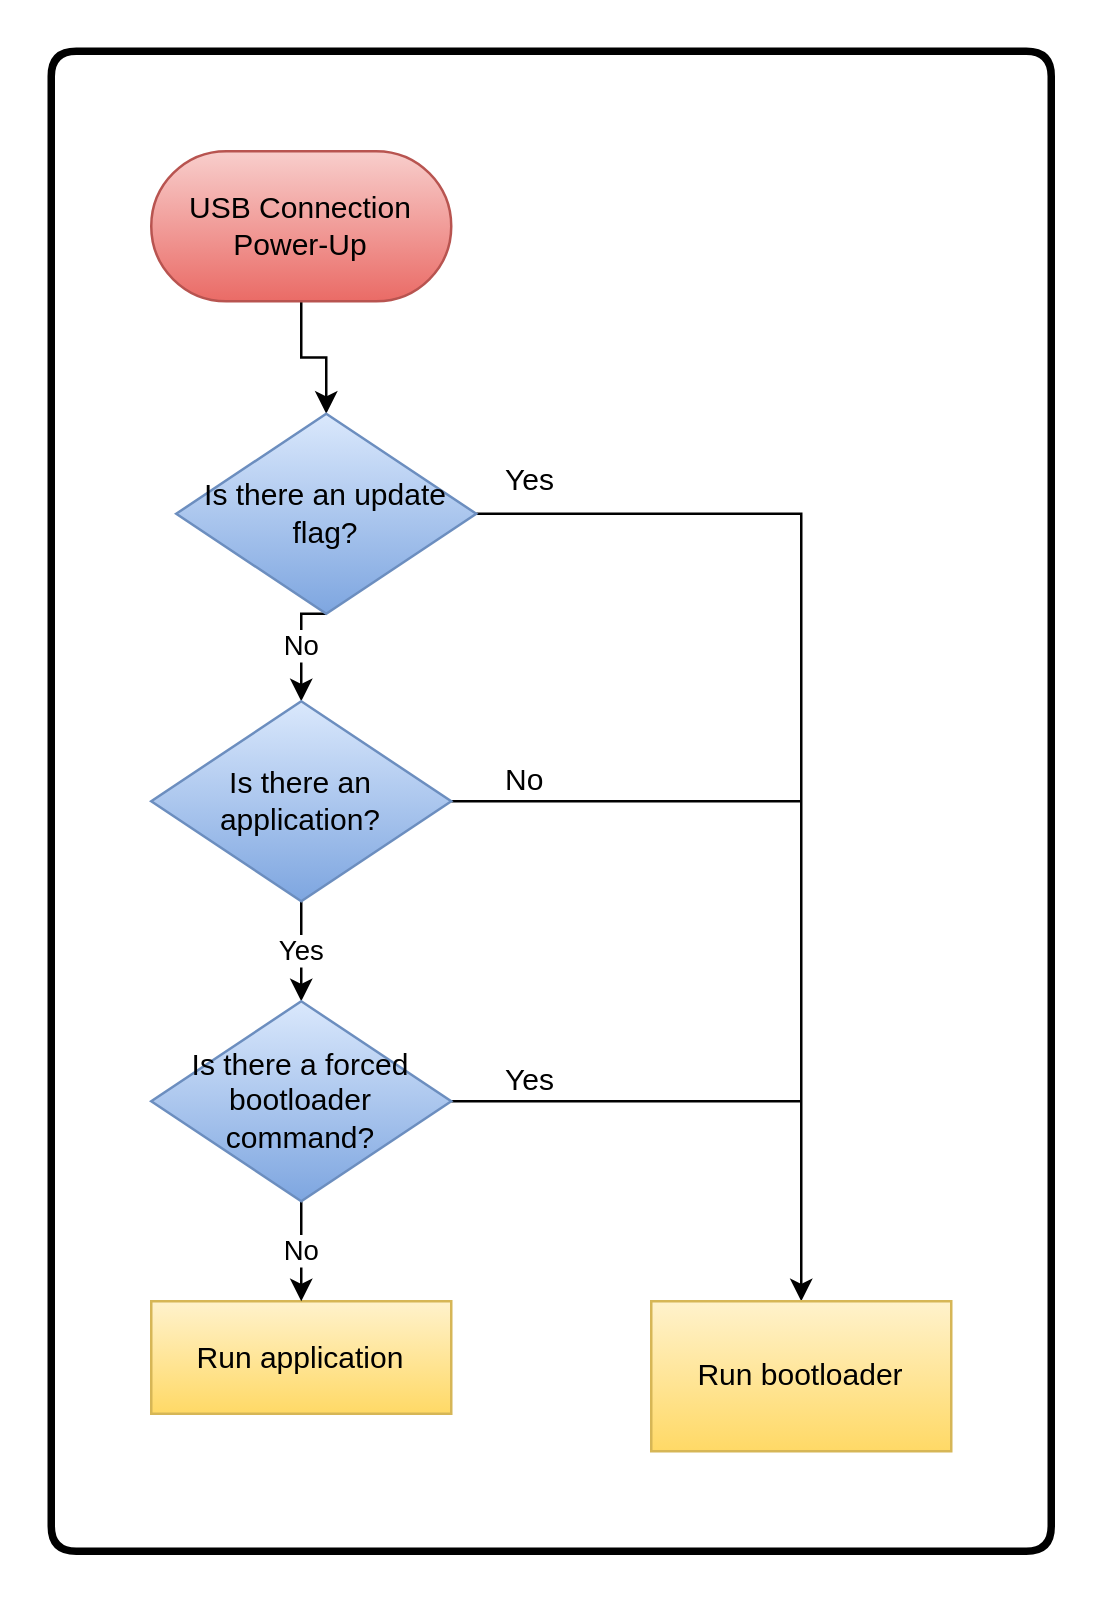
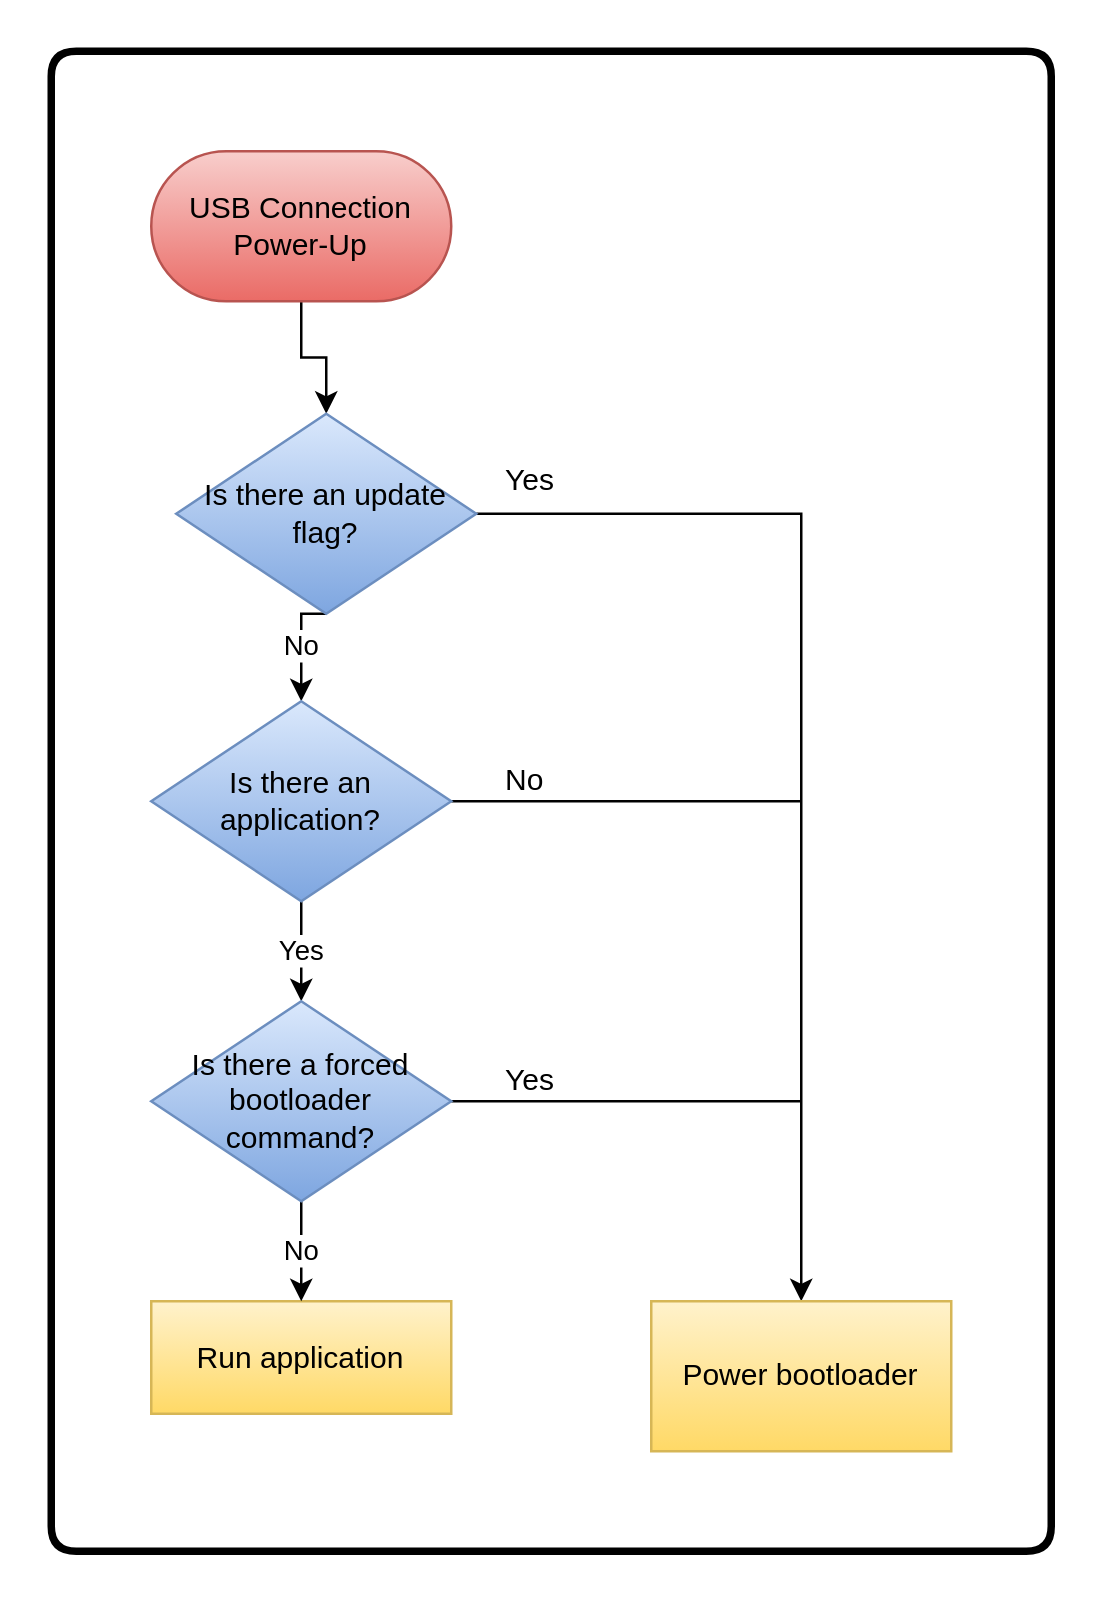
node "Run bootloader": label "Run bootloader" -> "Power bootloader"
